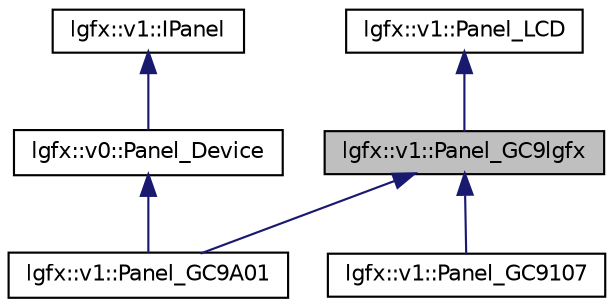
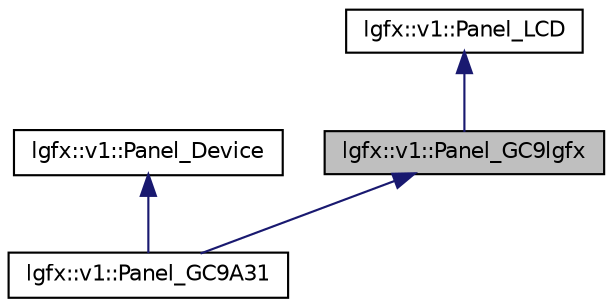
node "lgfx::v1::IPanel": removed
node "lgfx::v0::Panel_Device": label "lgfx::v0::Panel_Device" -> "lgfx::v1::Panel_Device"
node "lgfx::v1::Panel_GC9A01": label "lgfx::v1::Panel_GC9A01" -> "lgfx::v1::Panel_GC9A31"
node "lgfx::v1::Panel_GC9107": removed
